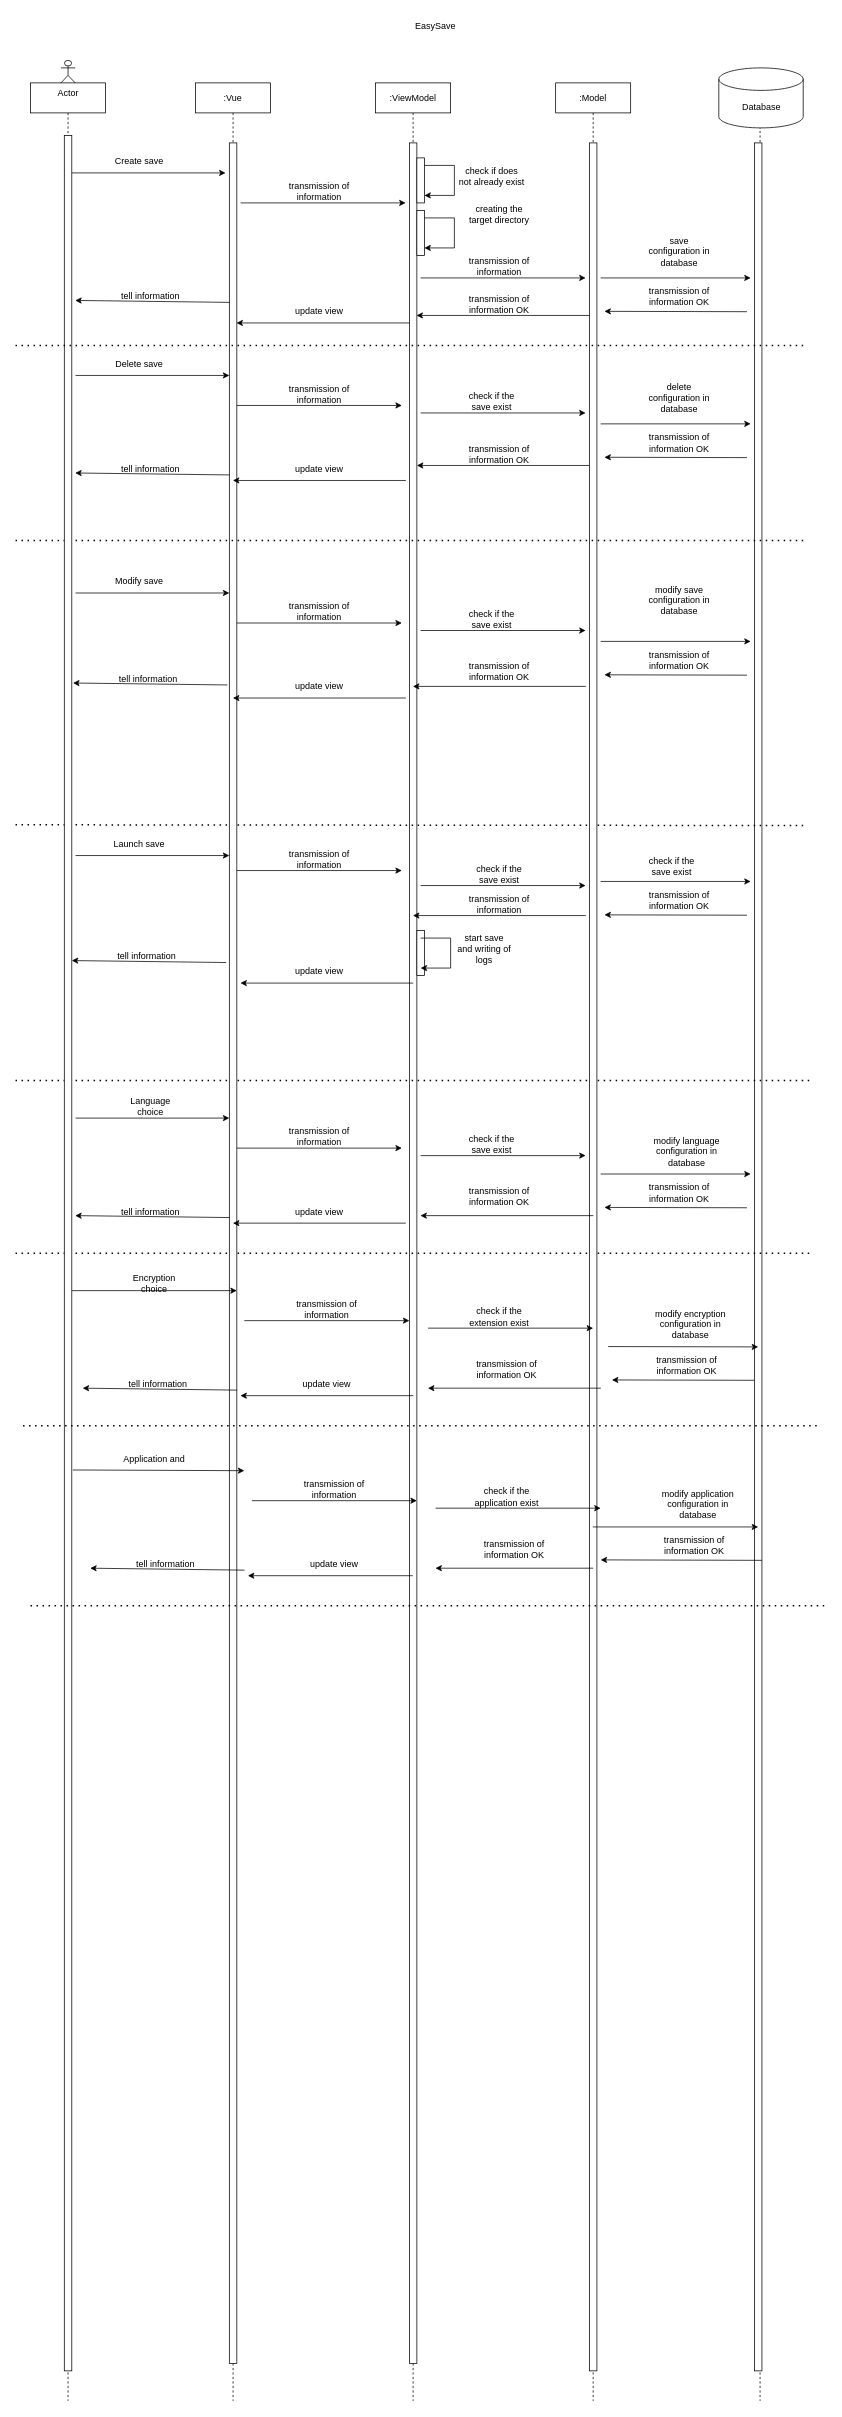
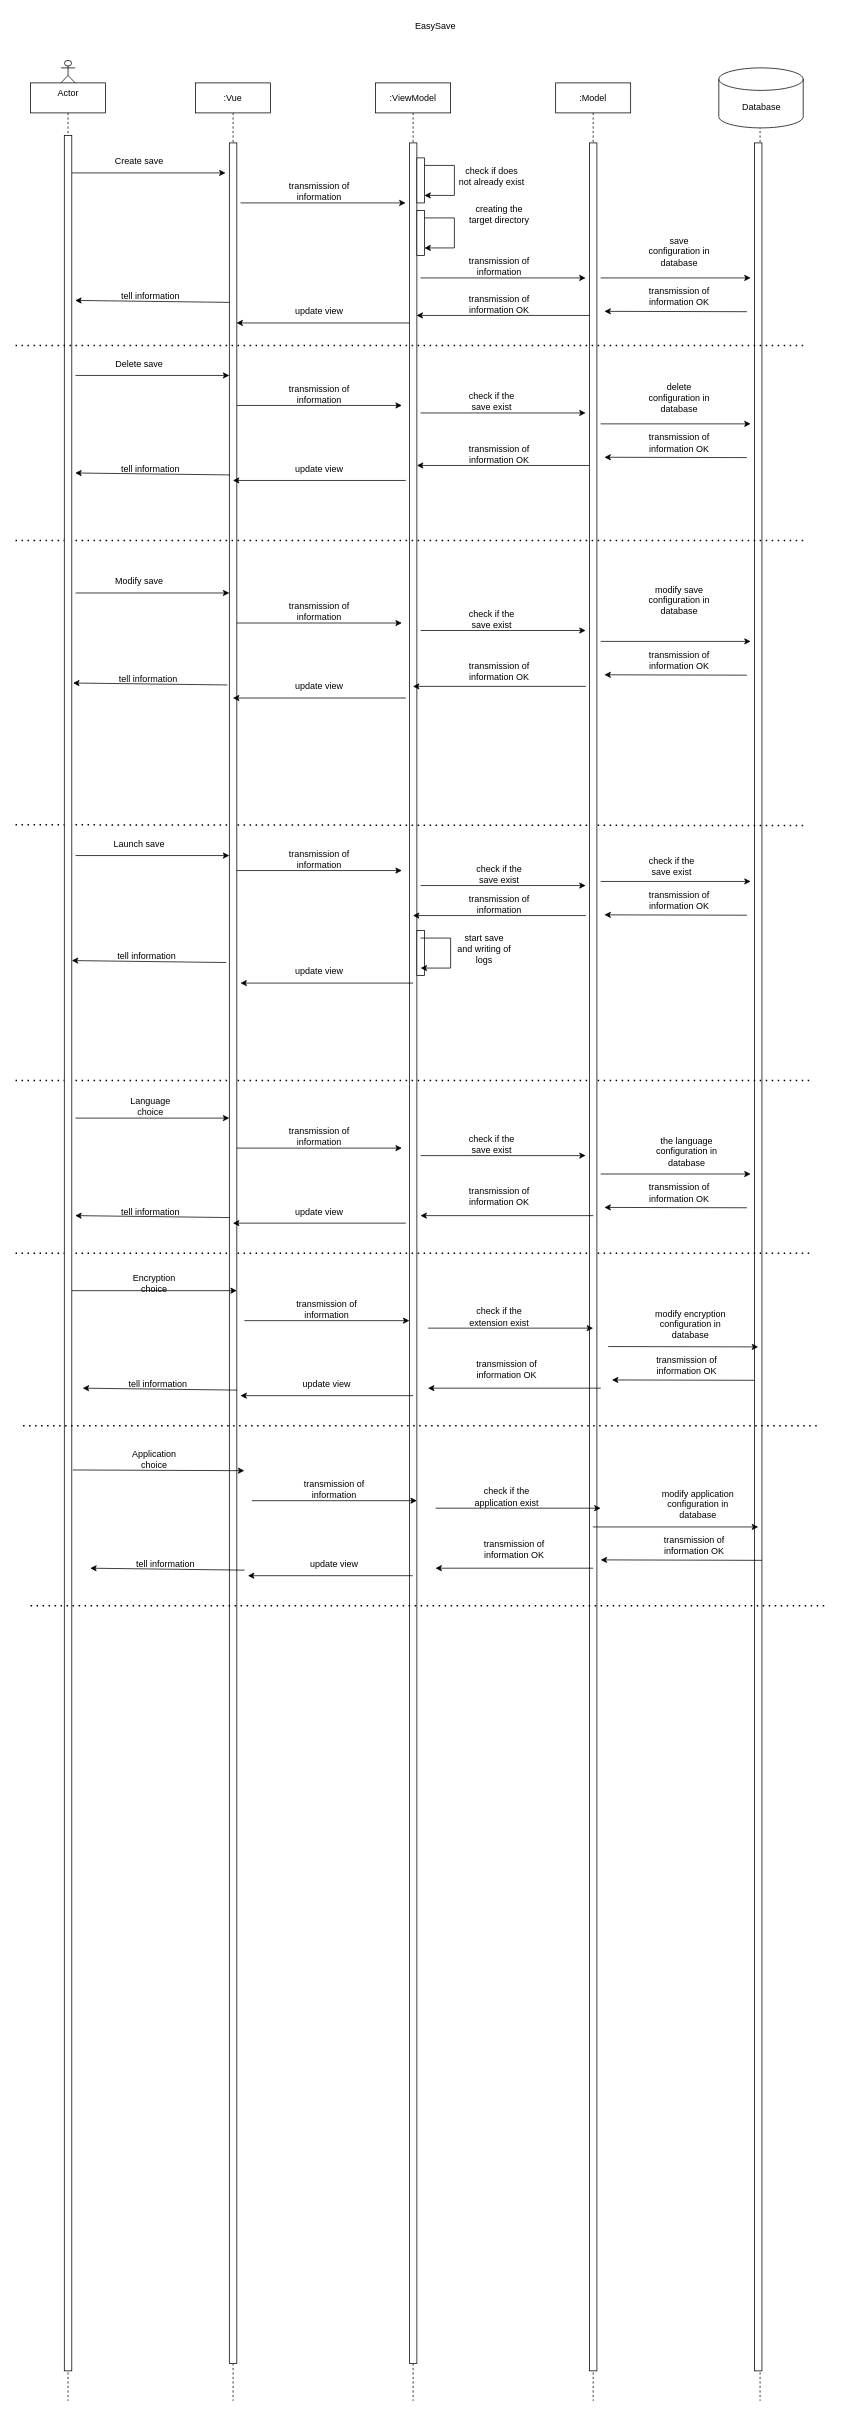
node "modify language configuration in database": label "modify language configuration in database" -> "the language configuration in database"
node "Application and": label "Application and" -> "Application choice"
